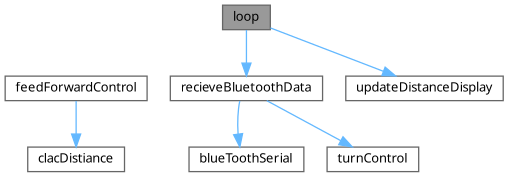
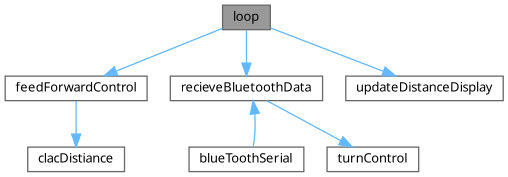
edge "loop" -> "feedForwardControl": added
edge "recieveBluetoothData" -> "blueToothSerial": reversed
